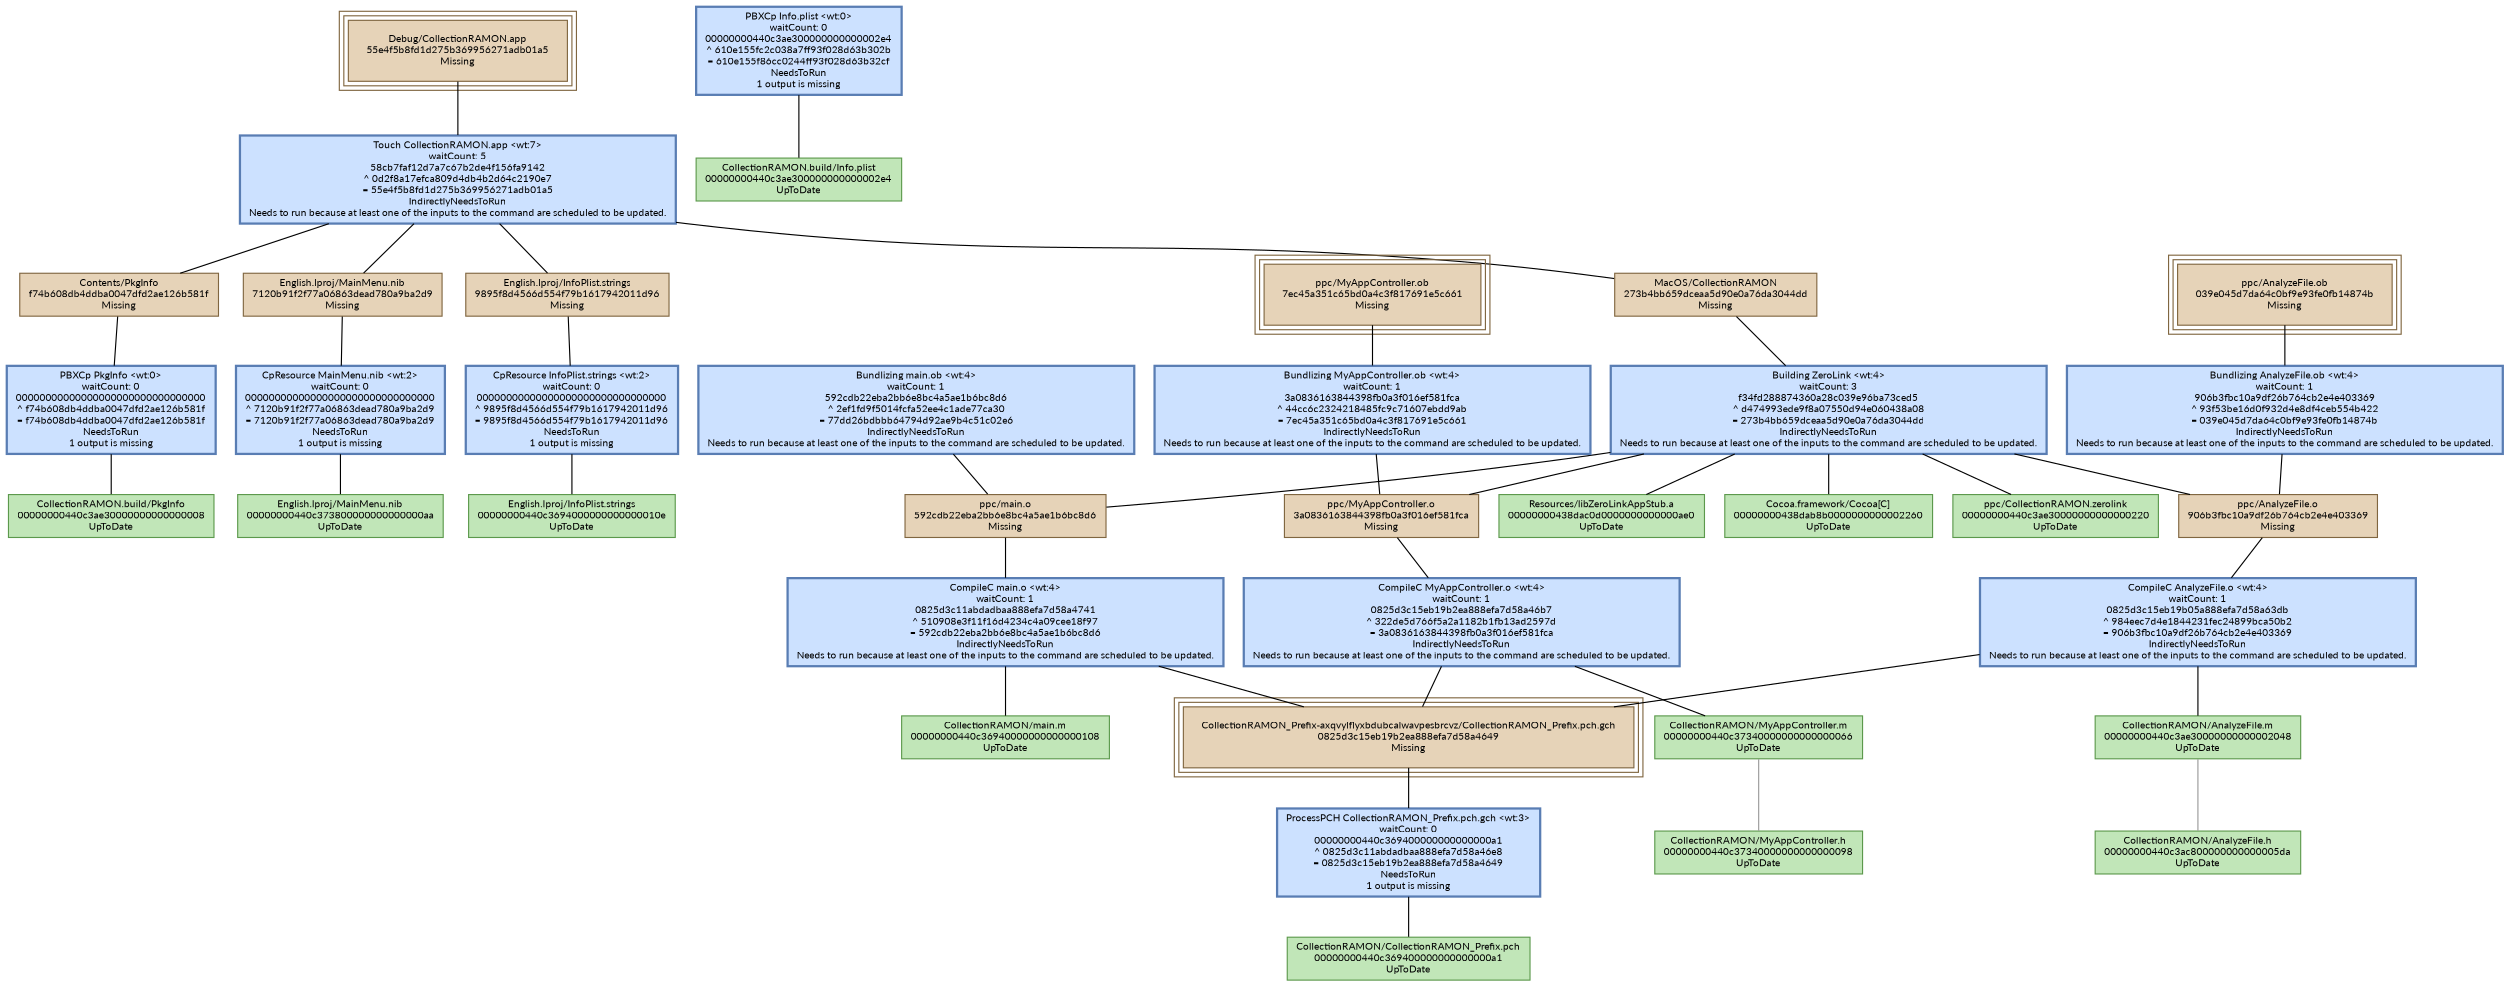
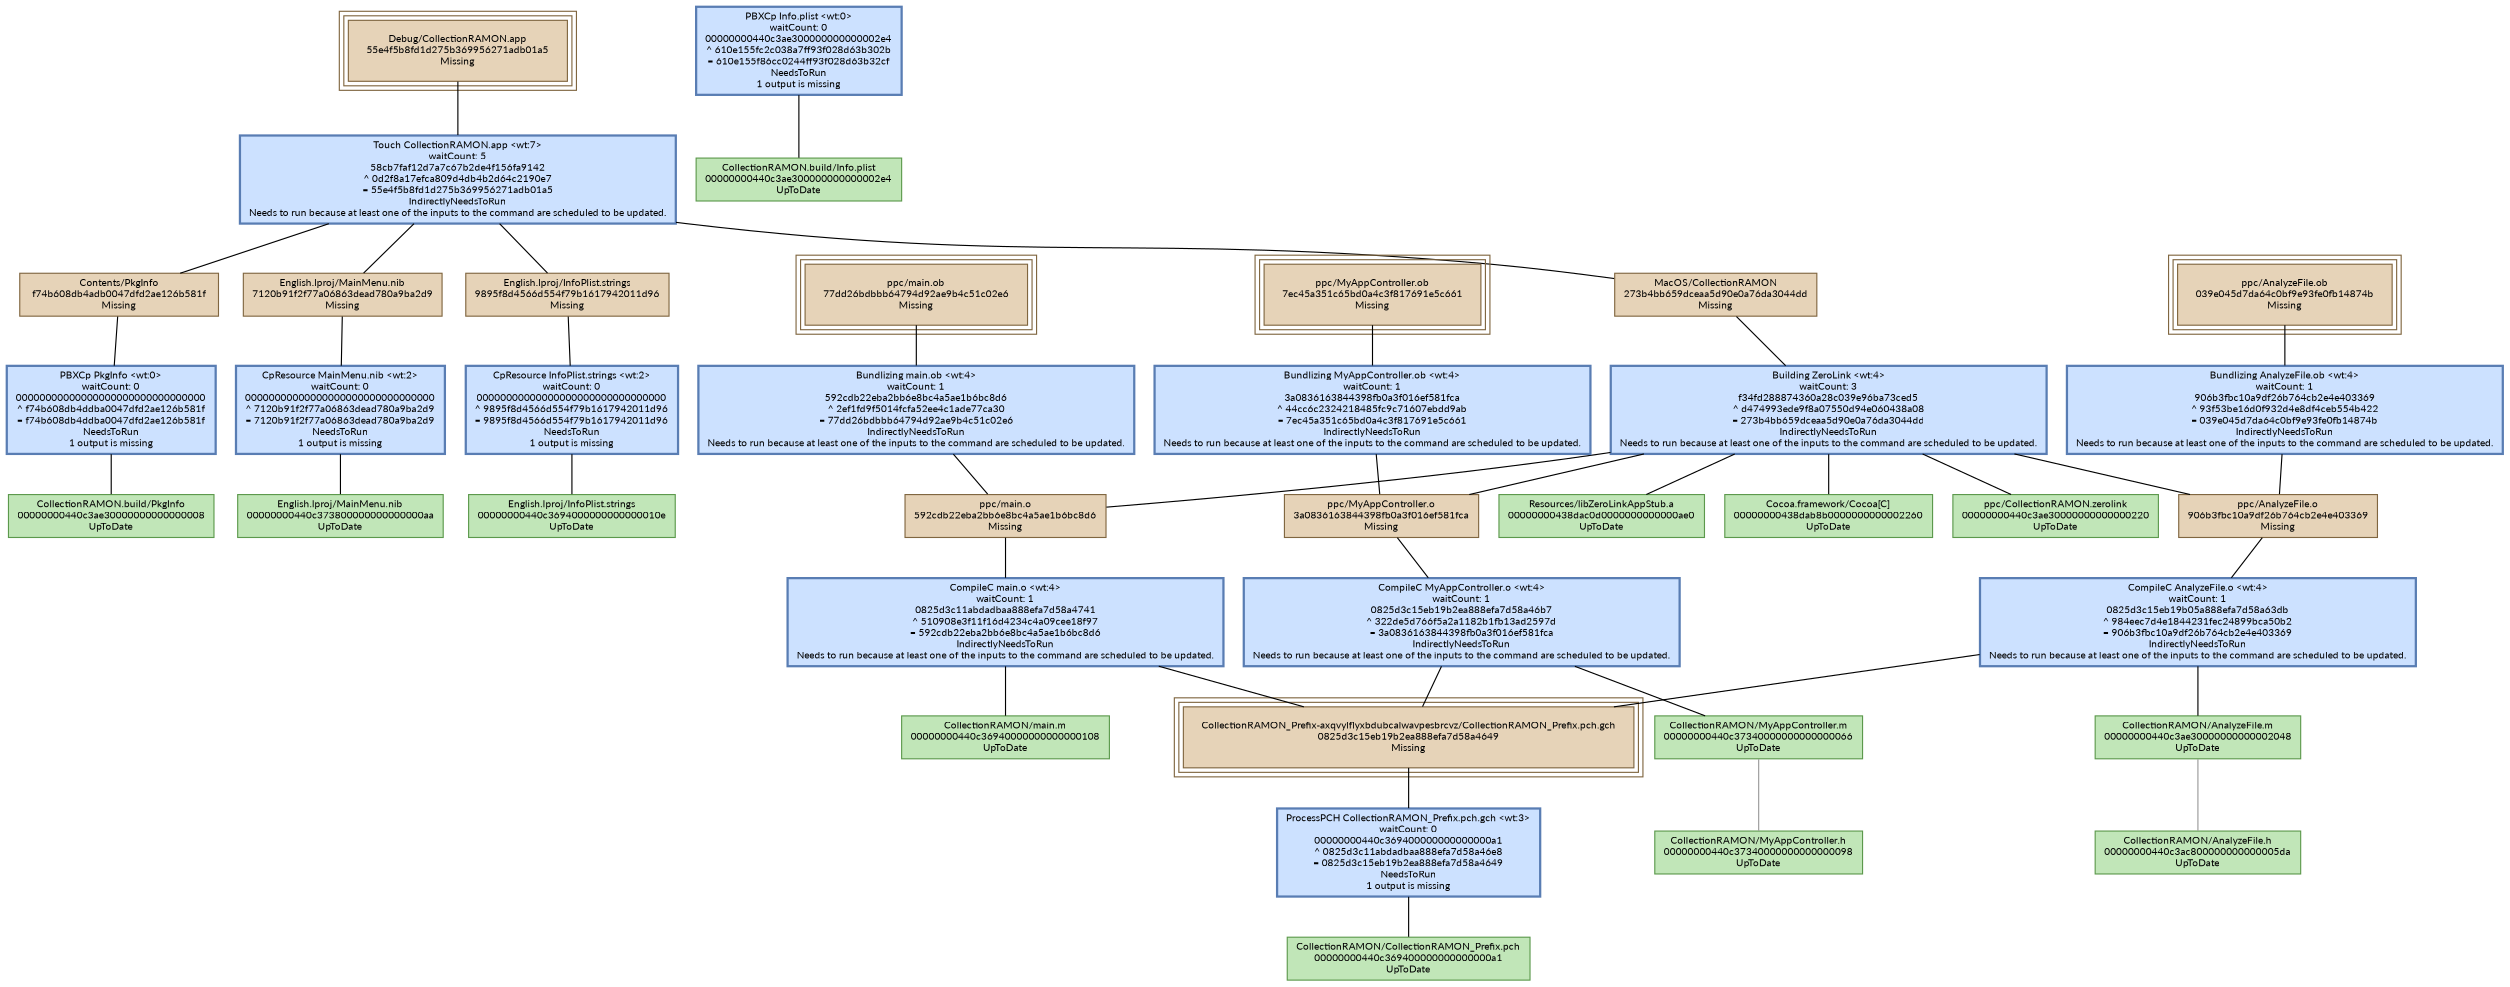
node "Contents/PkgInfo f74b608db4ddba0047dfd2ae126b581f Missing": label "Contents/PkgInfo f74b608db4ddba0047dfd2ae126b581f Missing" -> "Contents/PkgInfo f74b608db4adb0047dfd2ae126b581f Missing"
node "ppc/main.ob 77dd26bdbbb64794d92ae9b4c51c02e6 Missing": added
